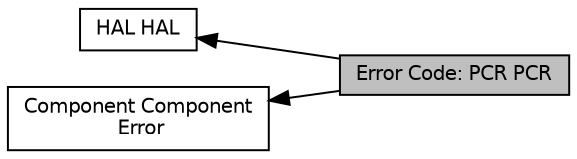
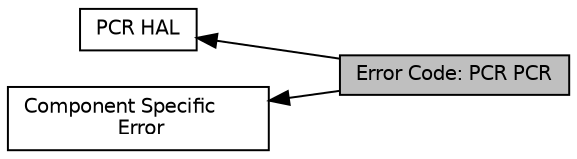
node "HAL HAL": label "HAL HAL" -> "PCR HAL"
node "Component Component Error": label "Component Component Error" -> "Component Specific Error"
